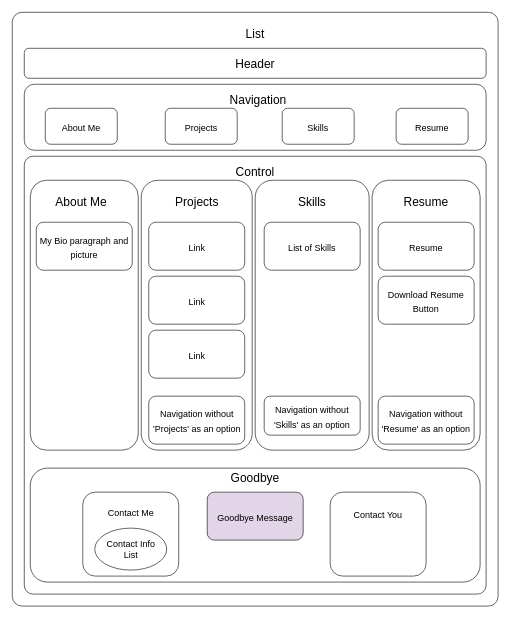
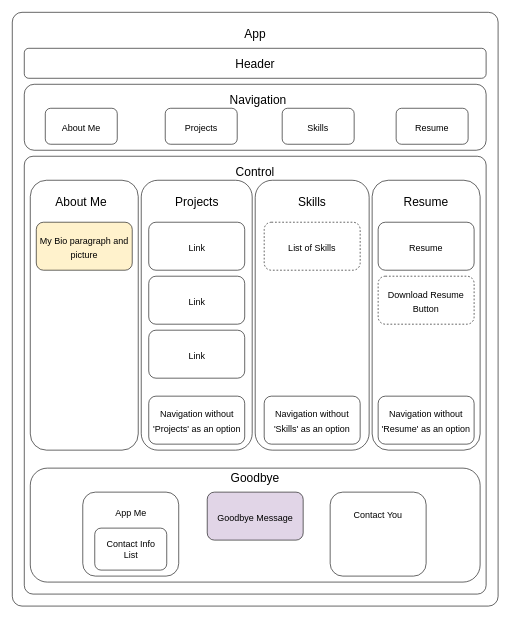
node "List": label "List" -> "App"
node "My Bio paragraph and picture": fillcolor #ffffff -> #fff2cc
node "List of Skills": style solid -> dashed
node "Download Resume Button": style solid -> dashed
node "Navigation without 'Skills' as an option": size 96x39 -> 96x48
node "Contact Me": label "Contact Me" -> "App Me"
node "Contact Info List": shape ellipse -> rounded rectangle
